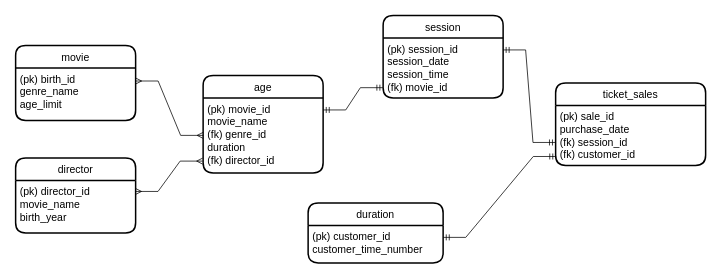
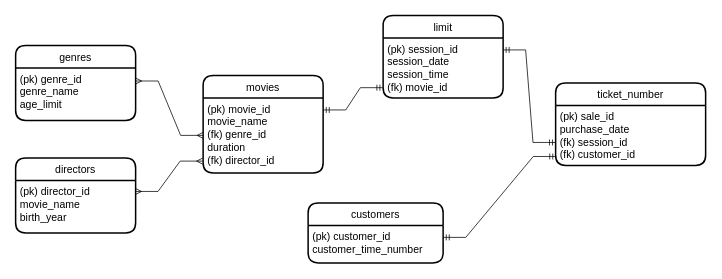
node "session": label "session" -> "limit"
node "movie": label "movie" -> "genres"
node "(pk) birth_id genre_name age_limit": label "(pk) birth_id genre_name age_limit" -> "(pk) genre_id genre_name age_limit"
node "age": label "age" -> "movies"
node "ticket_sales": label "ticket_sales" -> "ticket_number"
node "director": label "director" -> "directors"
node "duration": label "duration" -> "customers"
